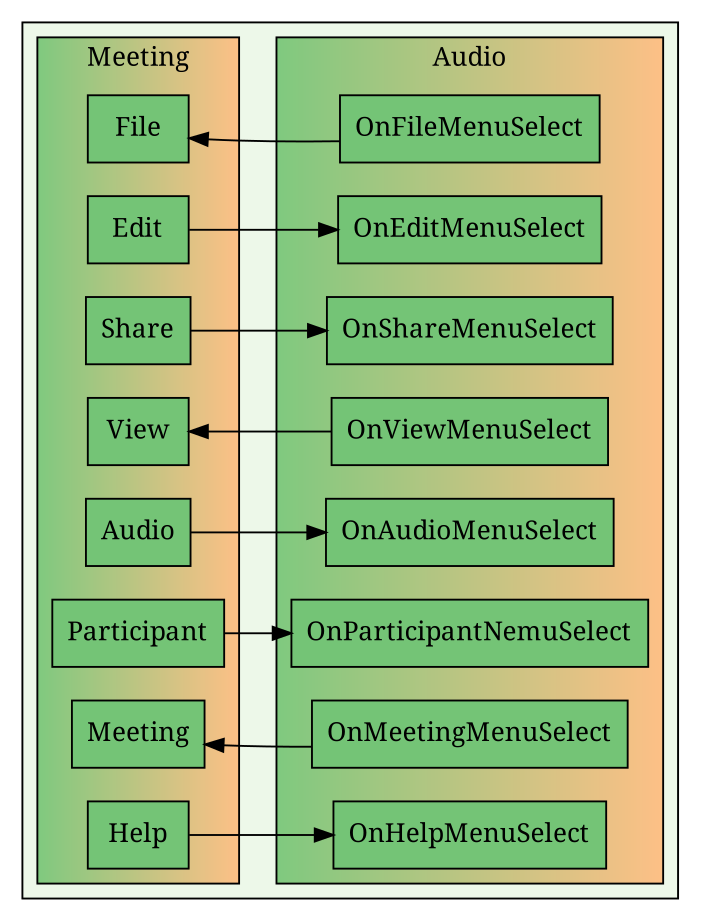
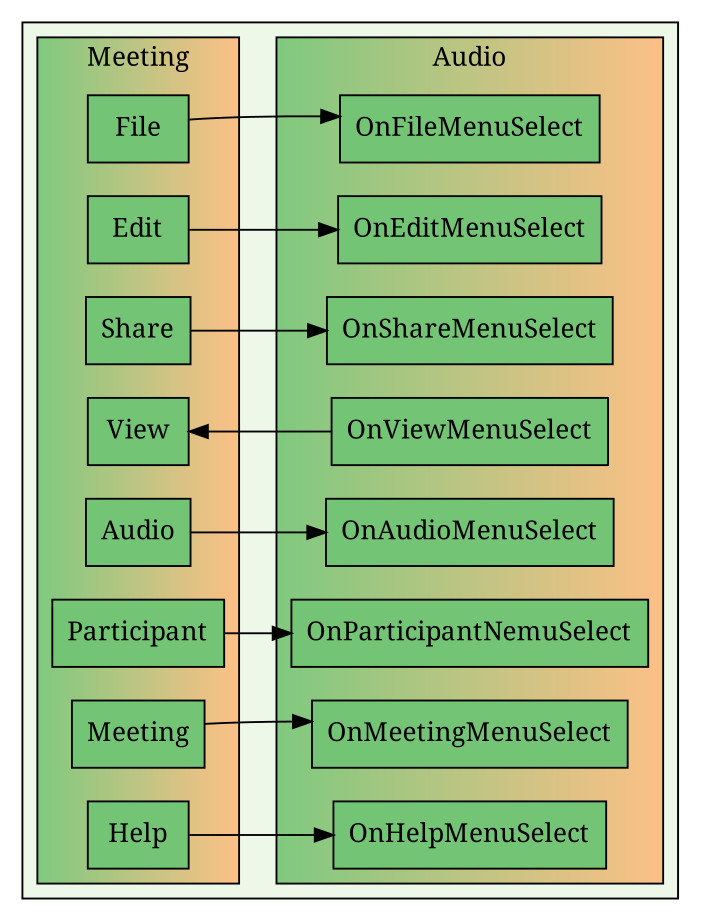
edge "OnFileMenuSelect" -> "File": reversed
edge "OnMeetingMenuSelect" -> "Meeting": reversed
